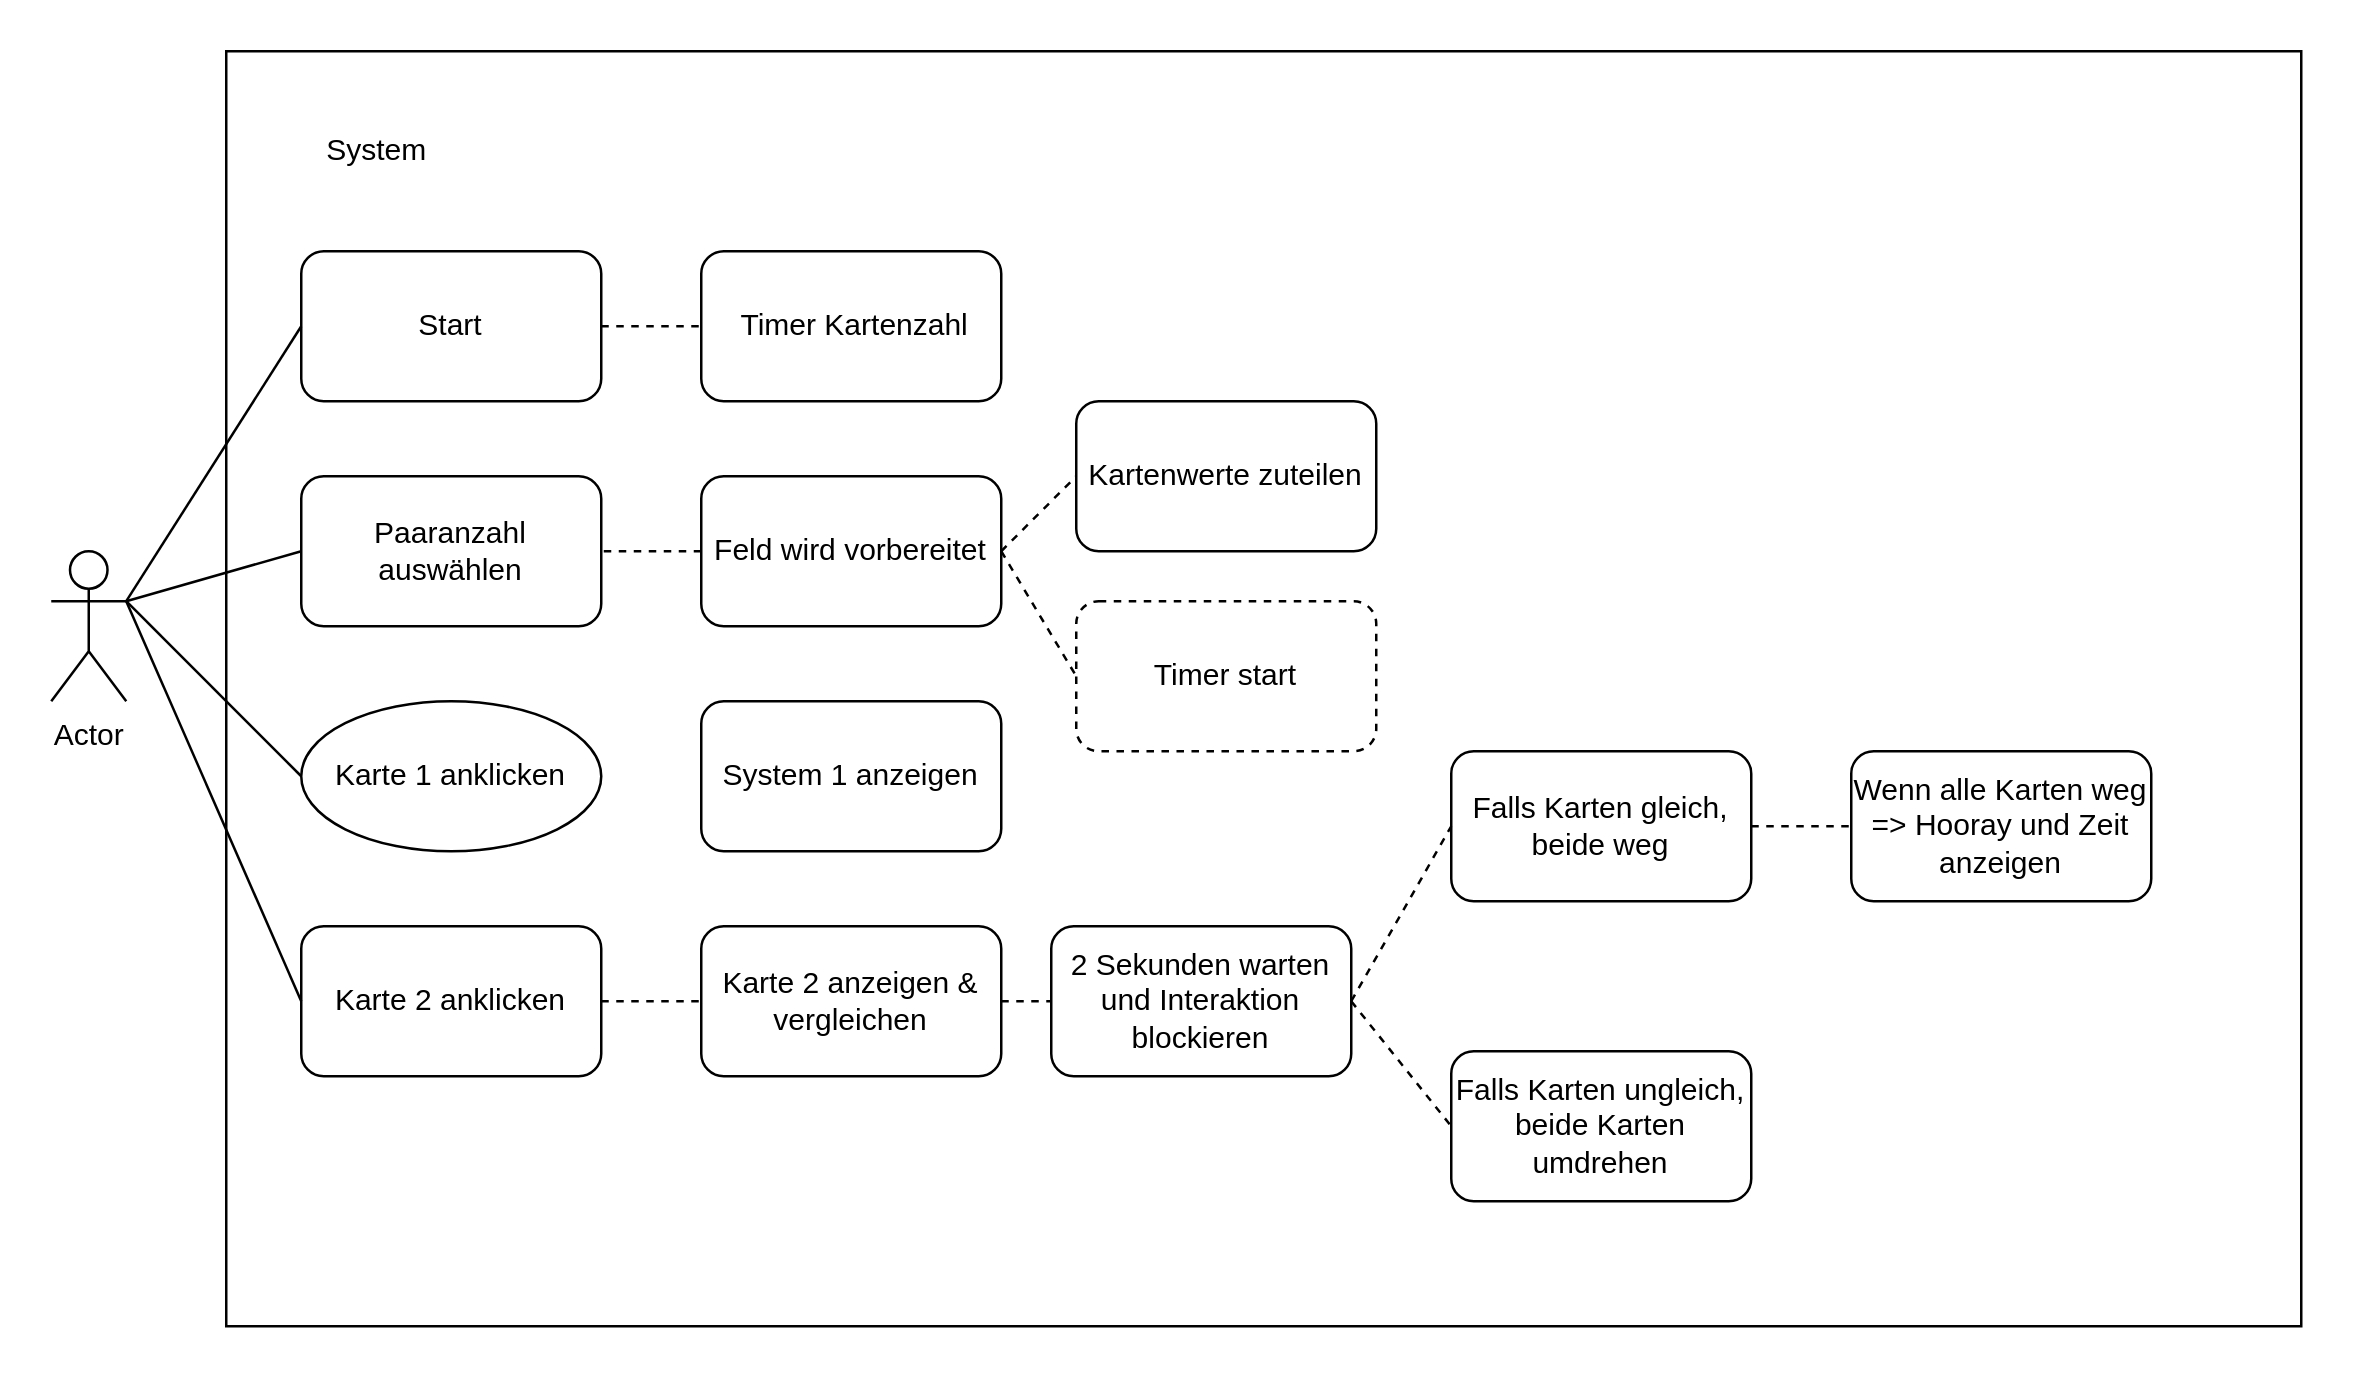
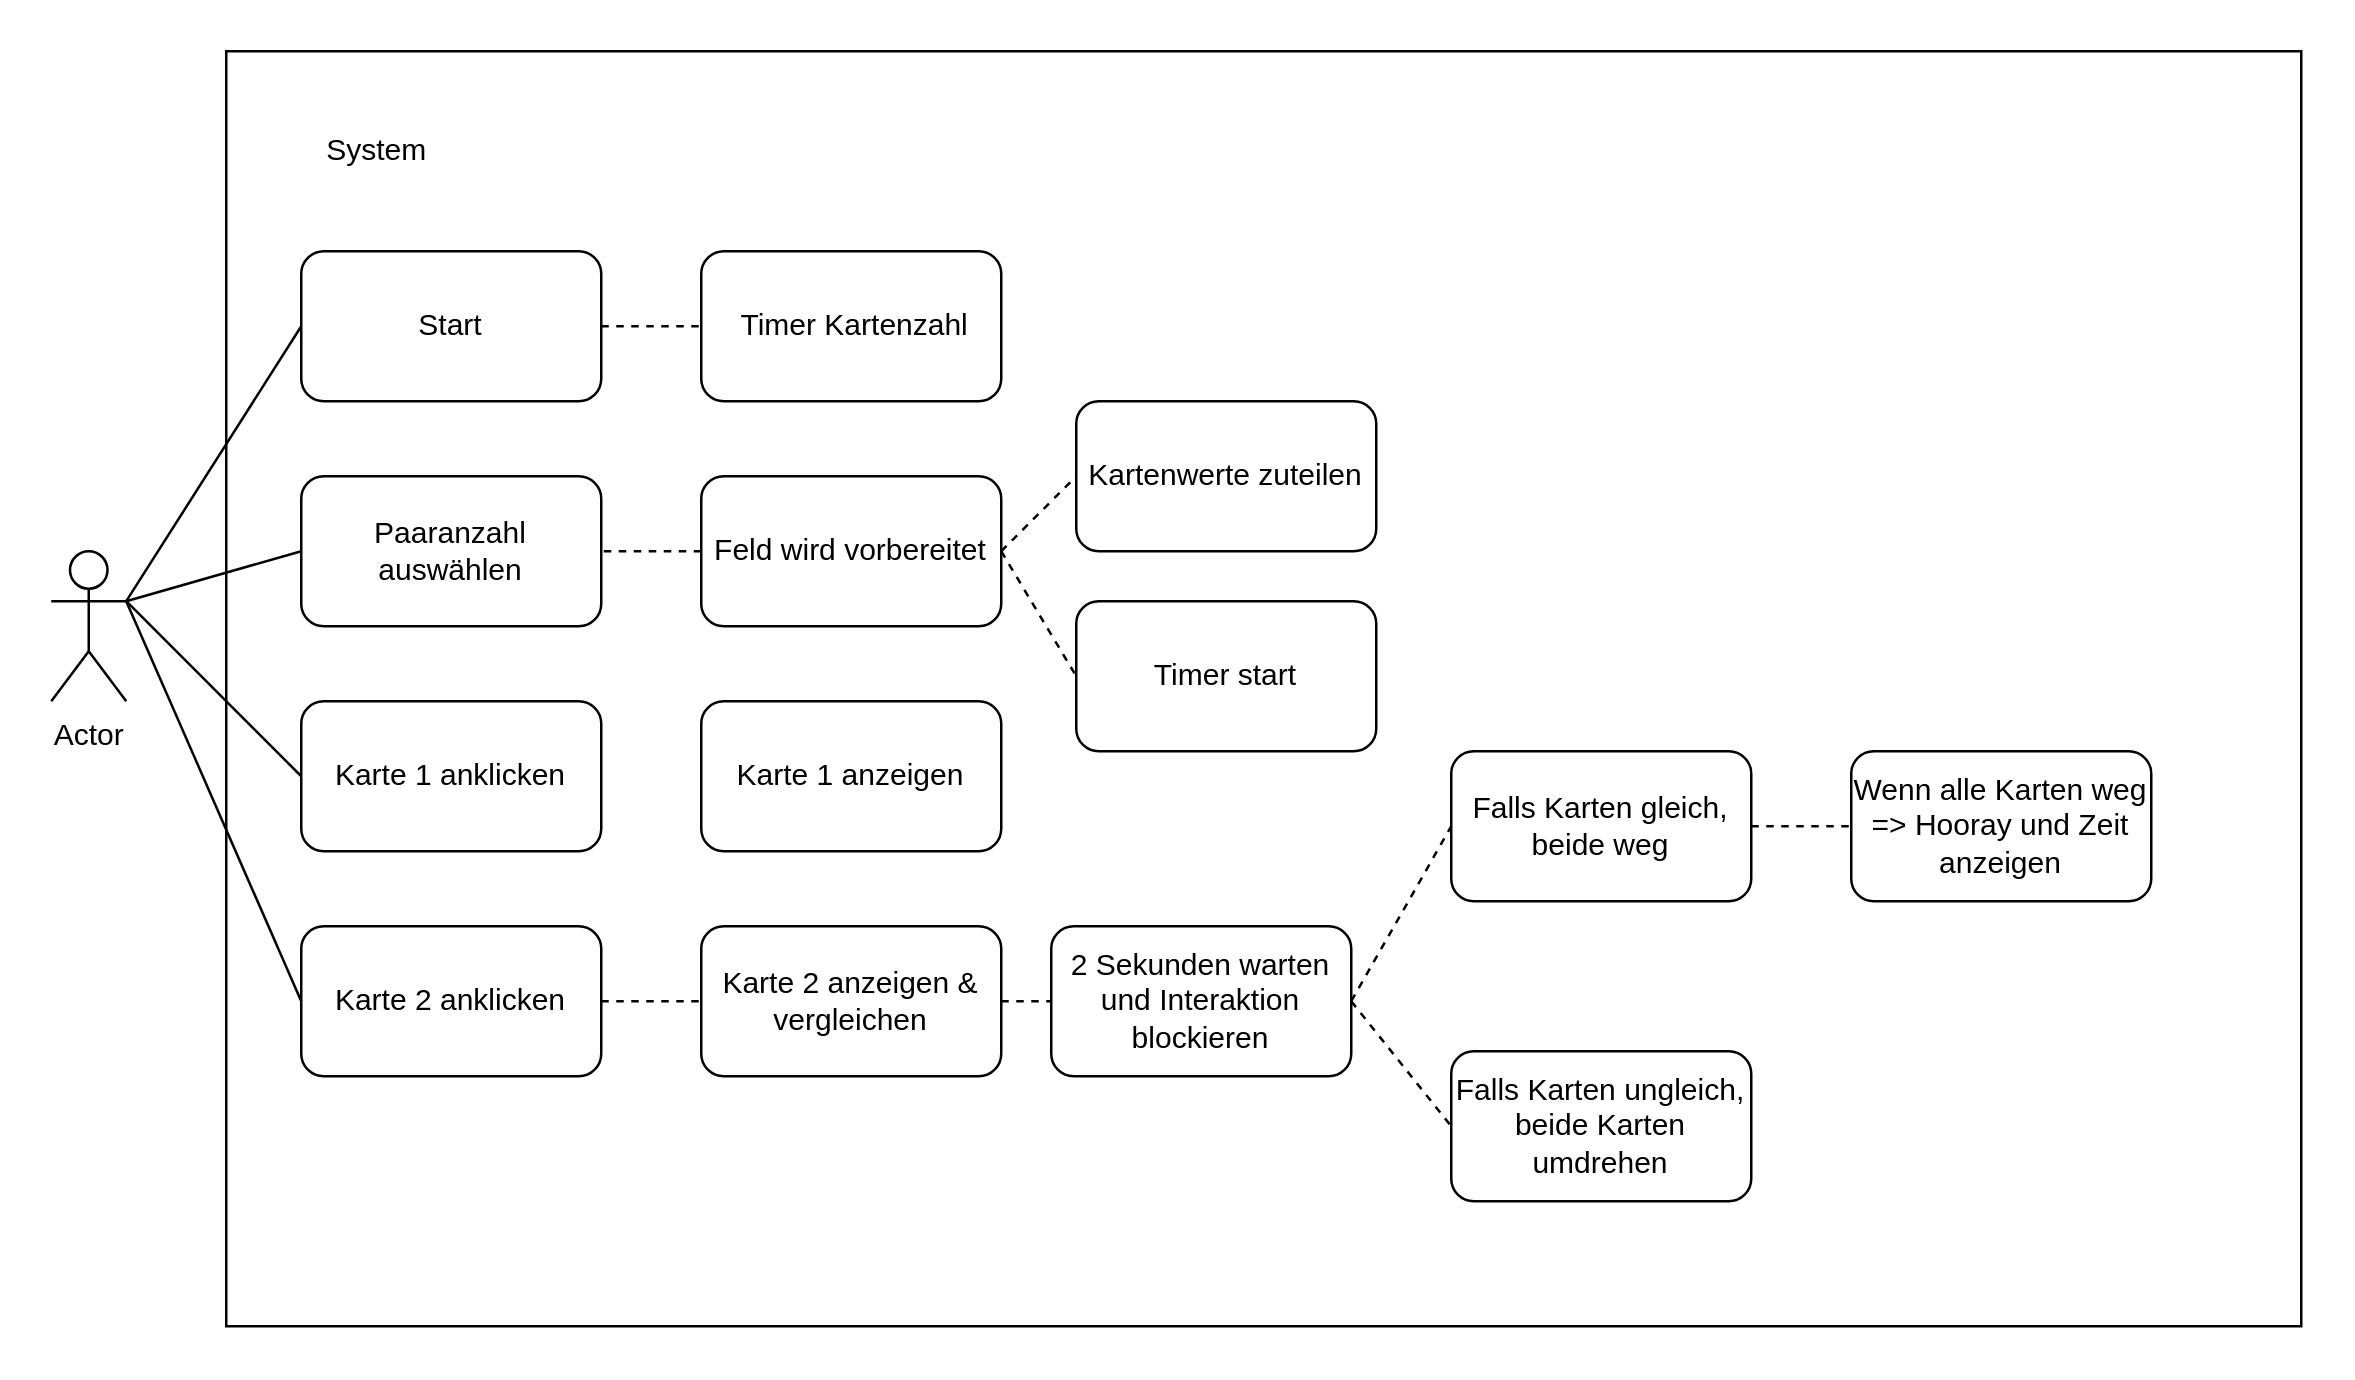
node "Timer start": style dashed -> solid
node "Karte 1 anklicken": shape ellipse -> rounded rectangle
node "System 1 anzeigen": label "System 1 anzeigen" -> "Karte 1 anzeigen"
